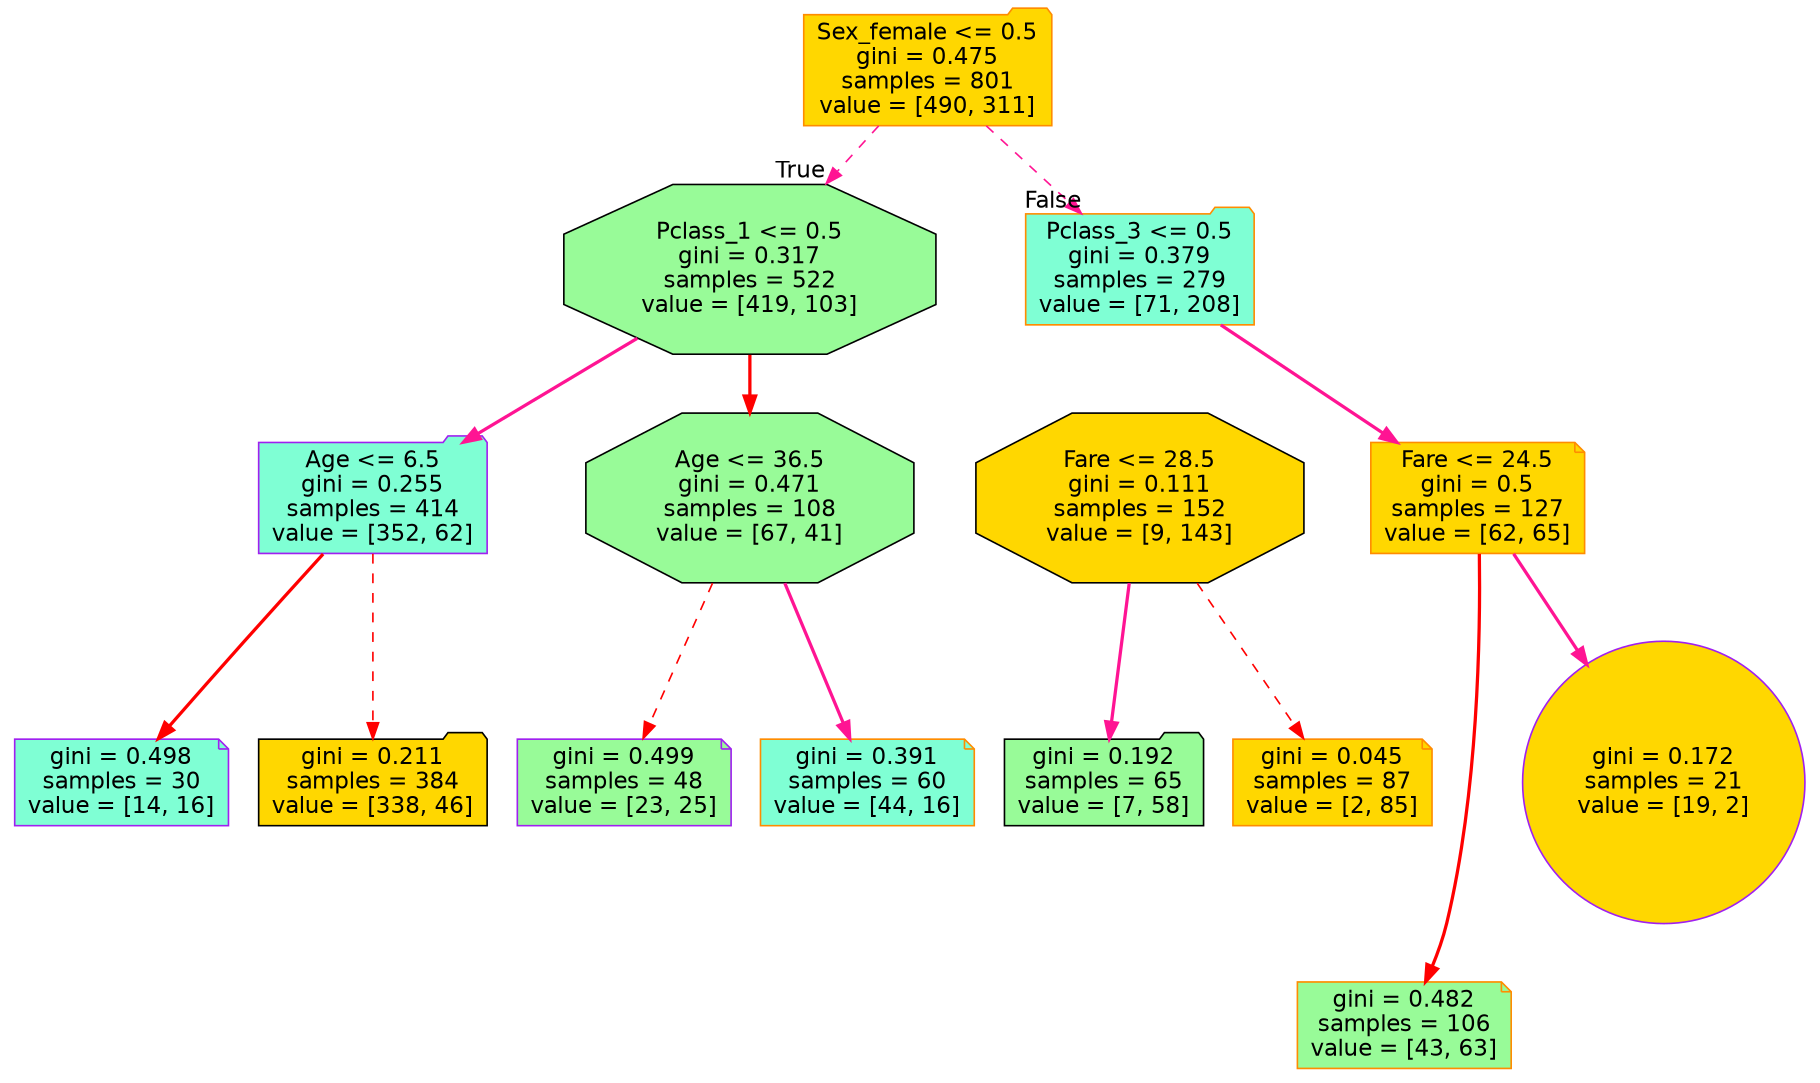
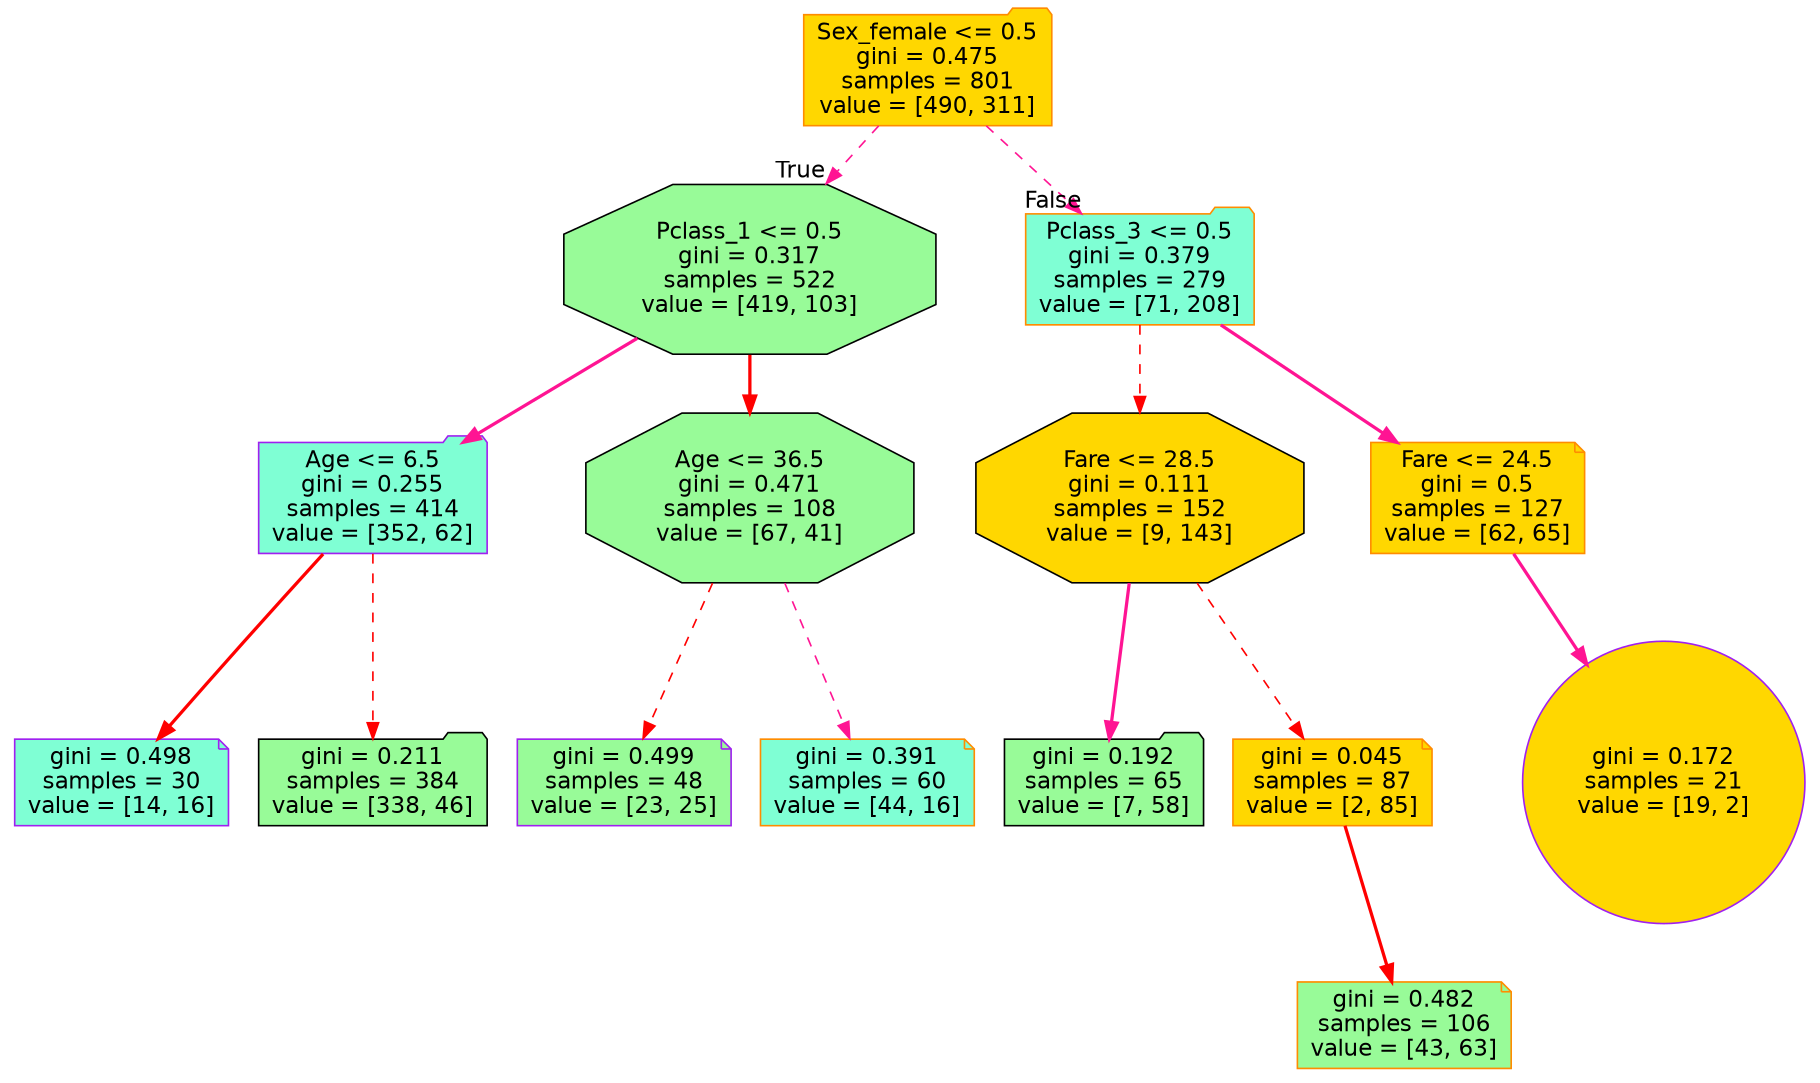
edge "Pclass_3 <= 0.5 gini = 0.379 samples = 279 value = [71, 208]" -> "Fare <= 28.5 gini = 0.111 samples = 152 value = [9, 143]": added
edge "Age <= 36.5 gini = 0.471 samples = 108 value = [67, 41]" -> "gini = 0.391 samples = 60 value = [44, 16]": style bold -> dashed
edge "Fare <= 24.5 gini = 0.5 samples = 127 value = [62, 65]" -> "gini = 0.482 samples = 106 value = [43, 63]": now "gini = 0.045 samples = 87 value = [2, 85]" -> "gini = 0.482 samples = 106 value = [43, 63]"
node "gini = 0.211 samples = 384 value = [338, 46]": fillcolor gold -> palegreen
